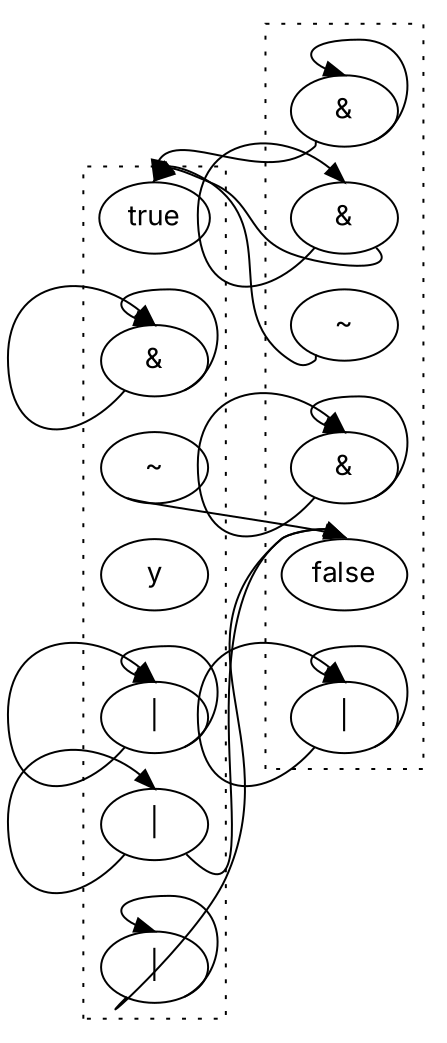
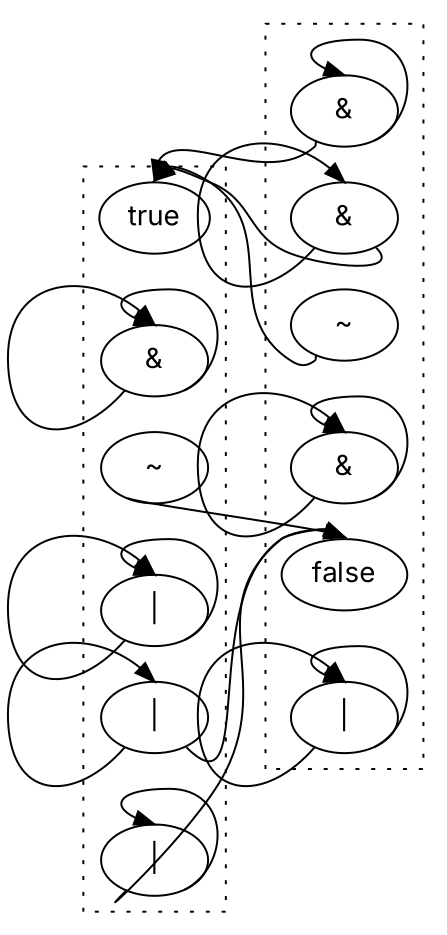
node "y": removed
